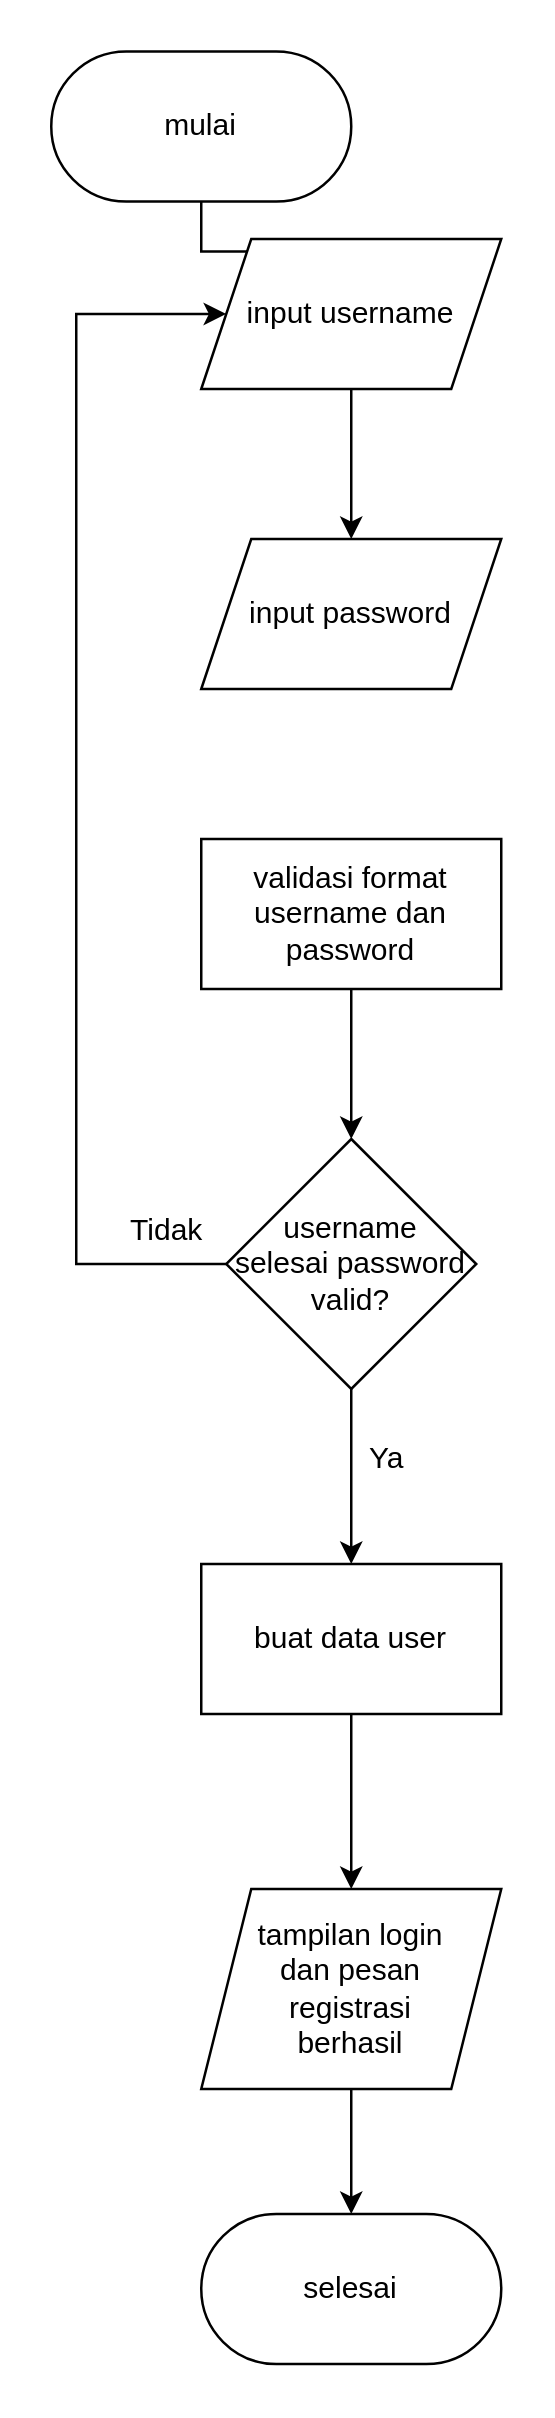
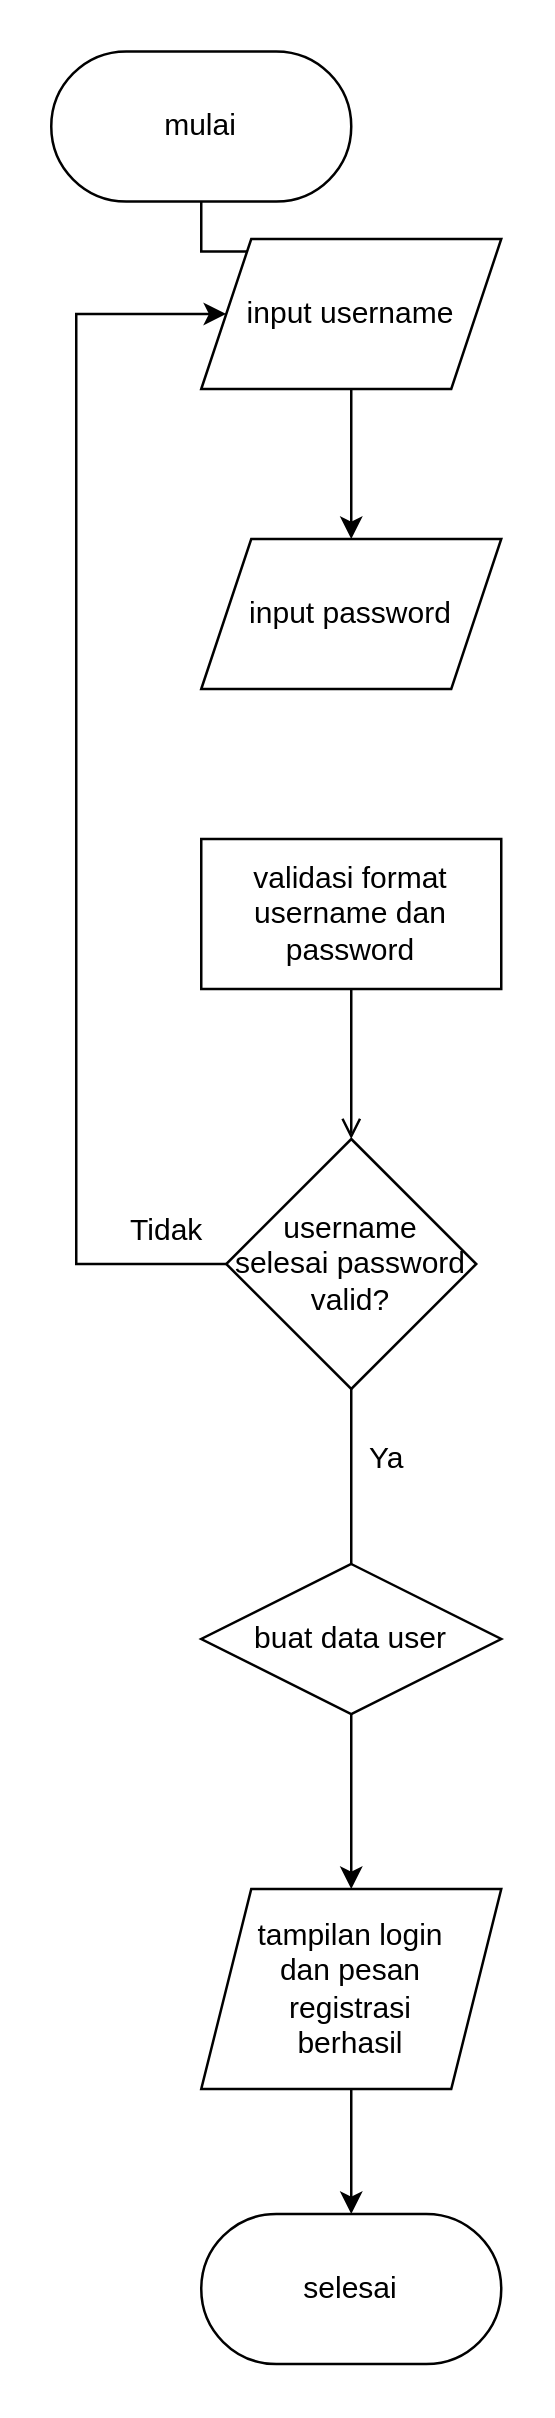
edge "validasi format username dan password" -> "username selesai password valid?": arrowhead classic -> open
edge "username selesai password valid?" -> "buat data user": arrowhead classic -> none
node "buat data user": shape rectangle -> diamond
